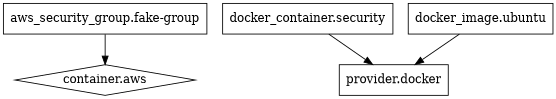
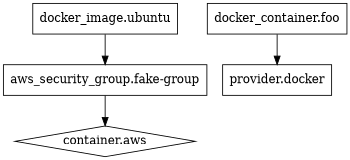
node "docker_container.security": label "docker_container.security" -> "docker_container.foo"
edge "docker_image.ubuntu" -> "provider.docker": now "docker_image.ubuntu" -> "aws_security_group.fake-group"
